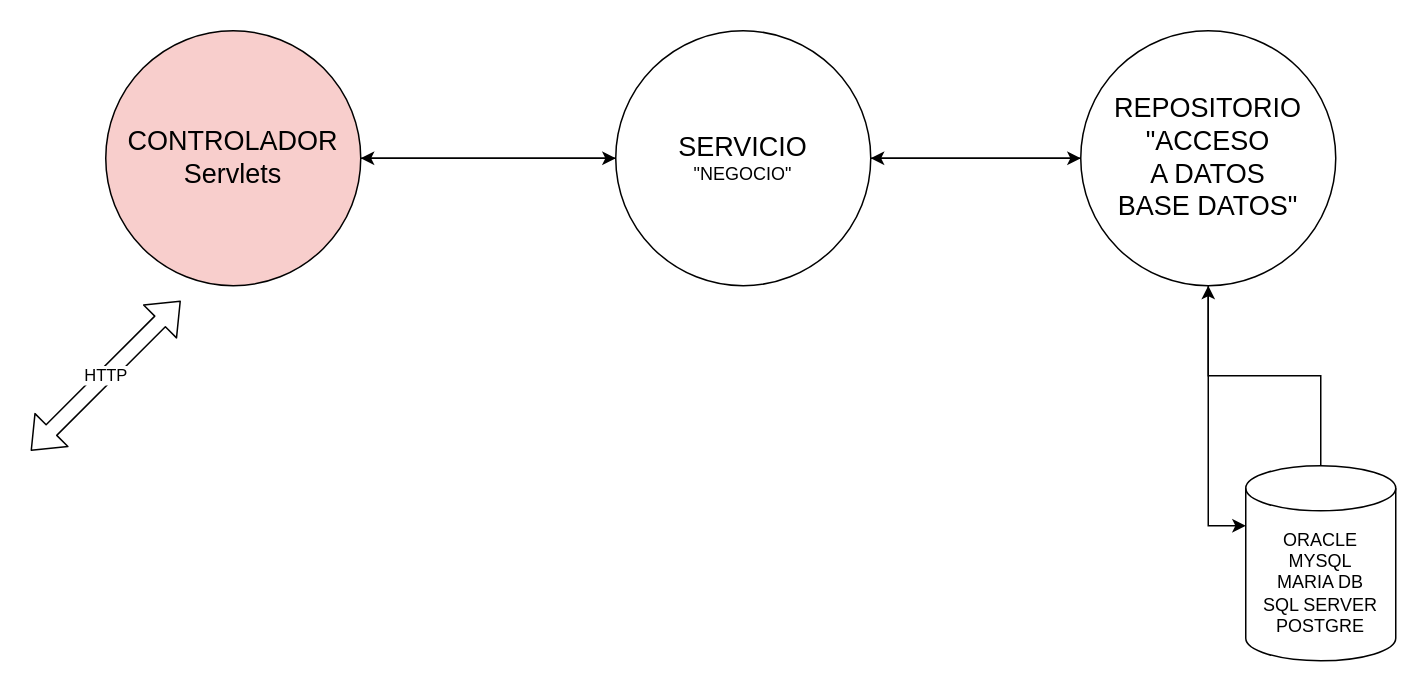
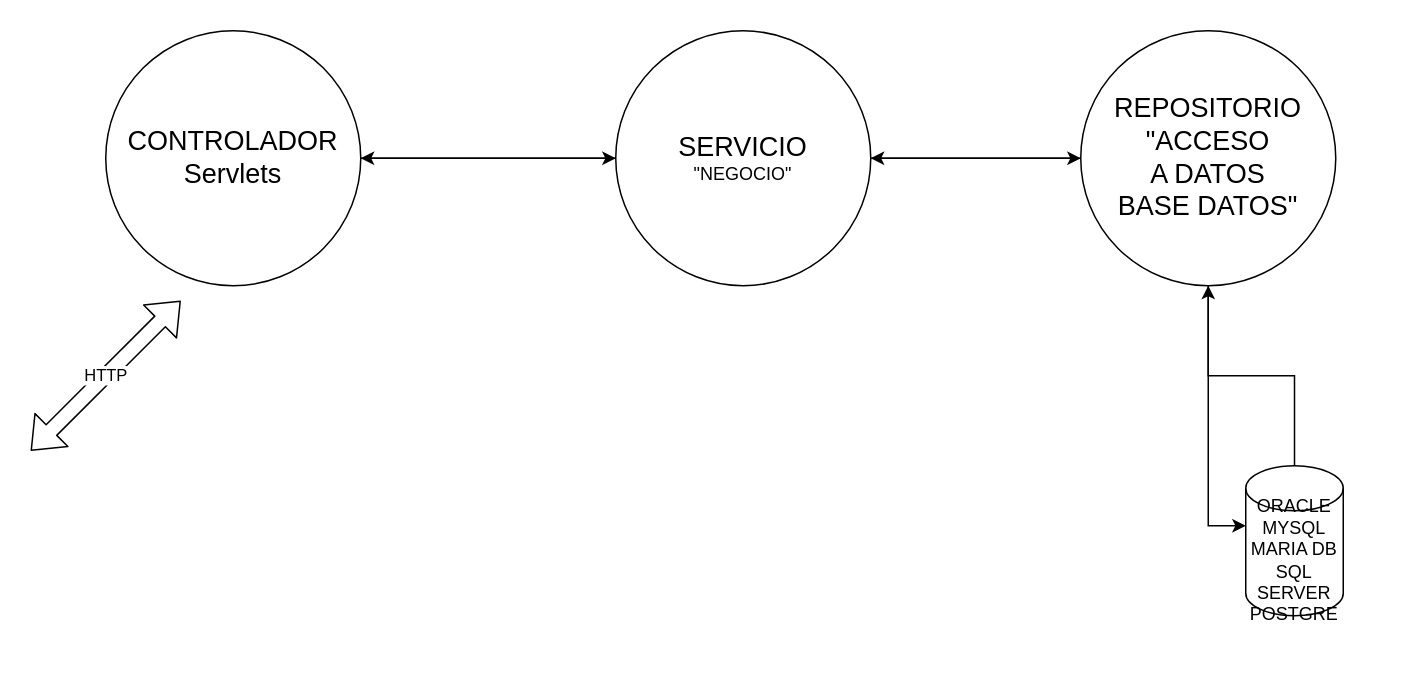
node "CONTROLADOR Servlets": fillcolor #f8cecc -> #ffffff
node "ORACLE MYSQL MARIA DB SQL SERVER POSTGRE": size 150x195 -> 98x150
